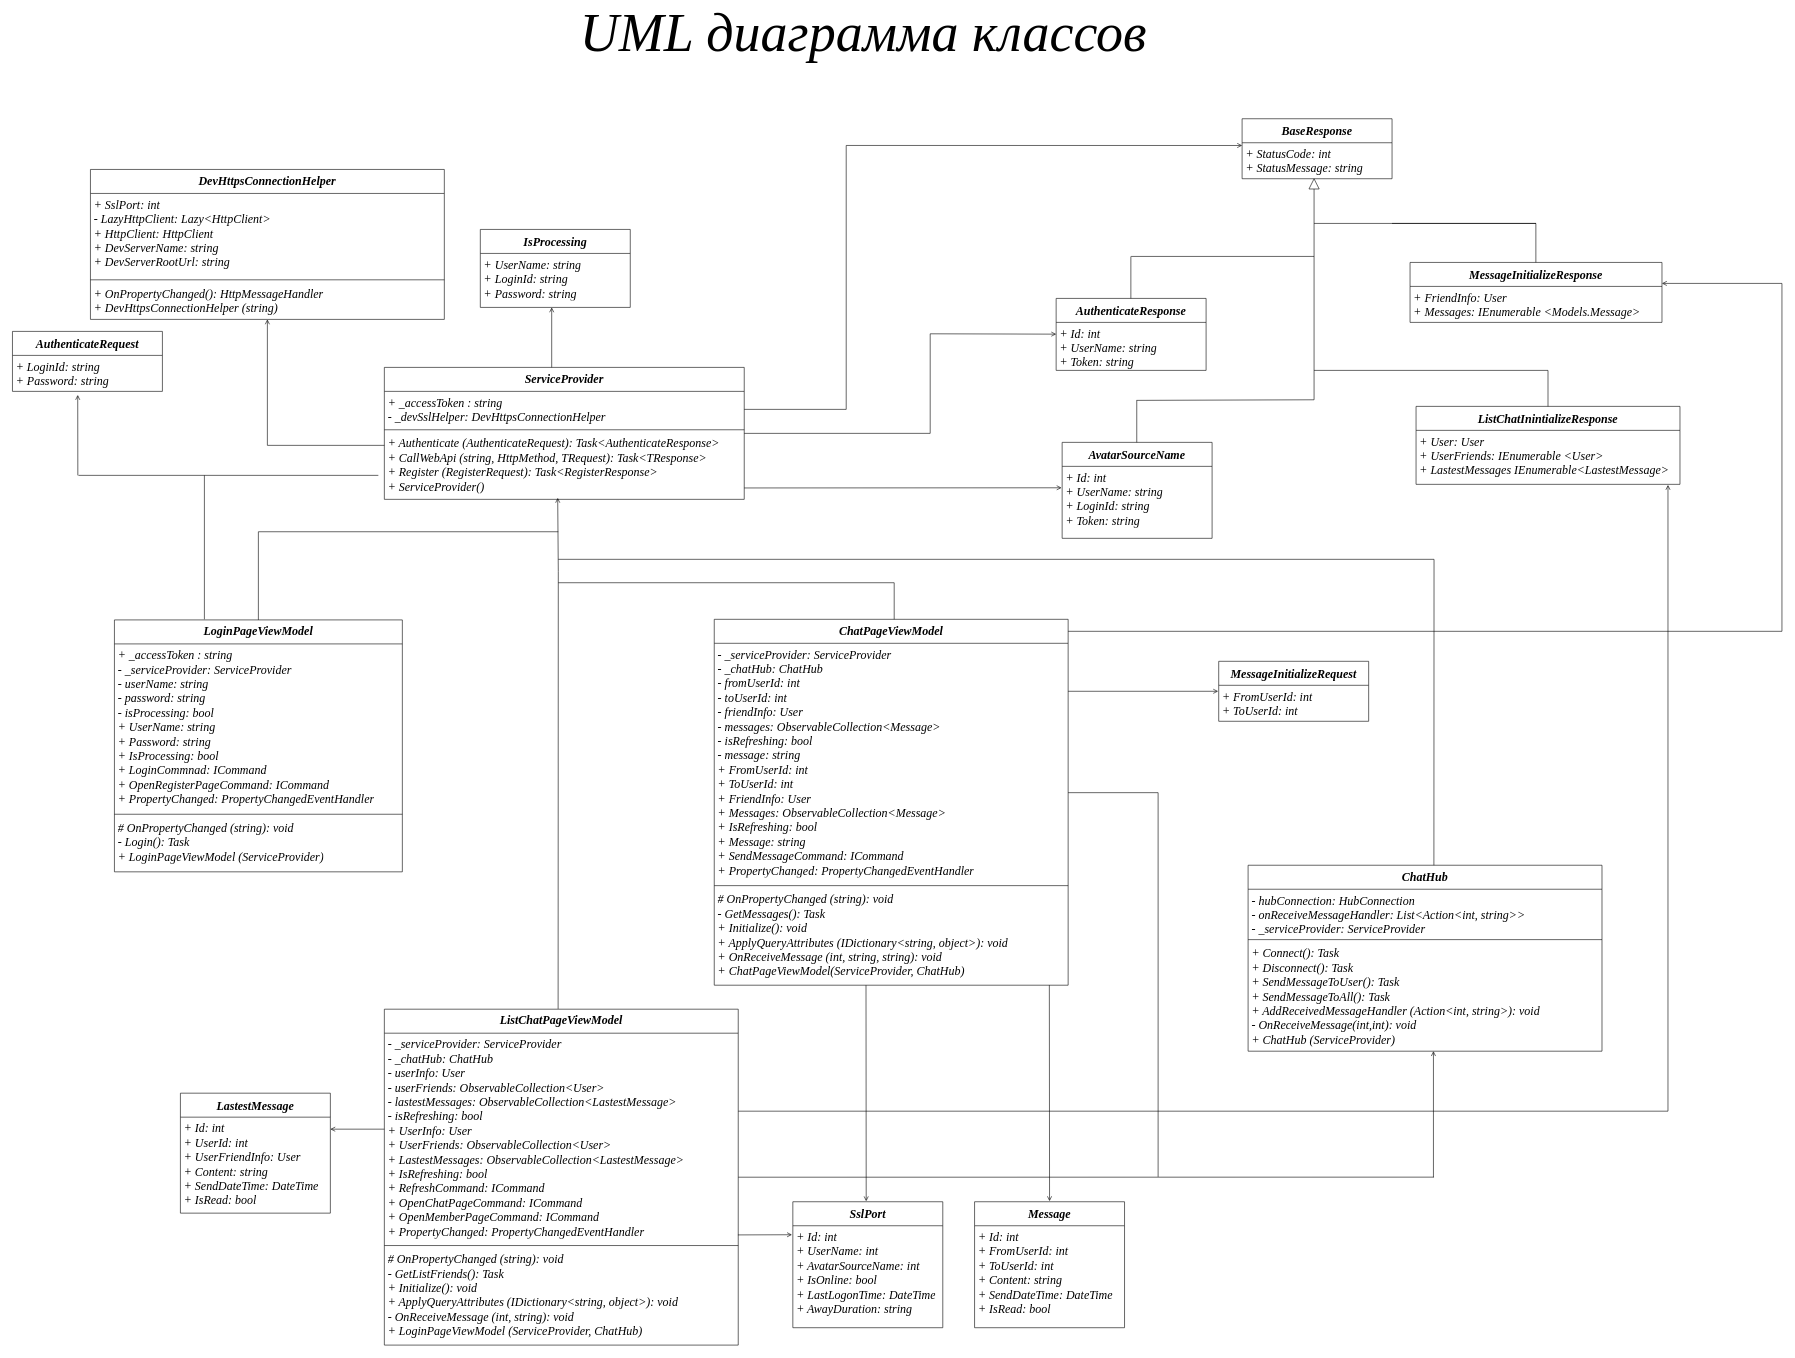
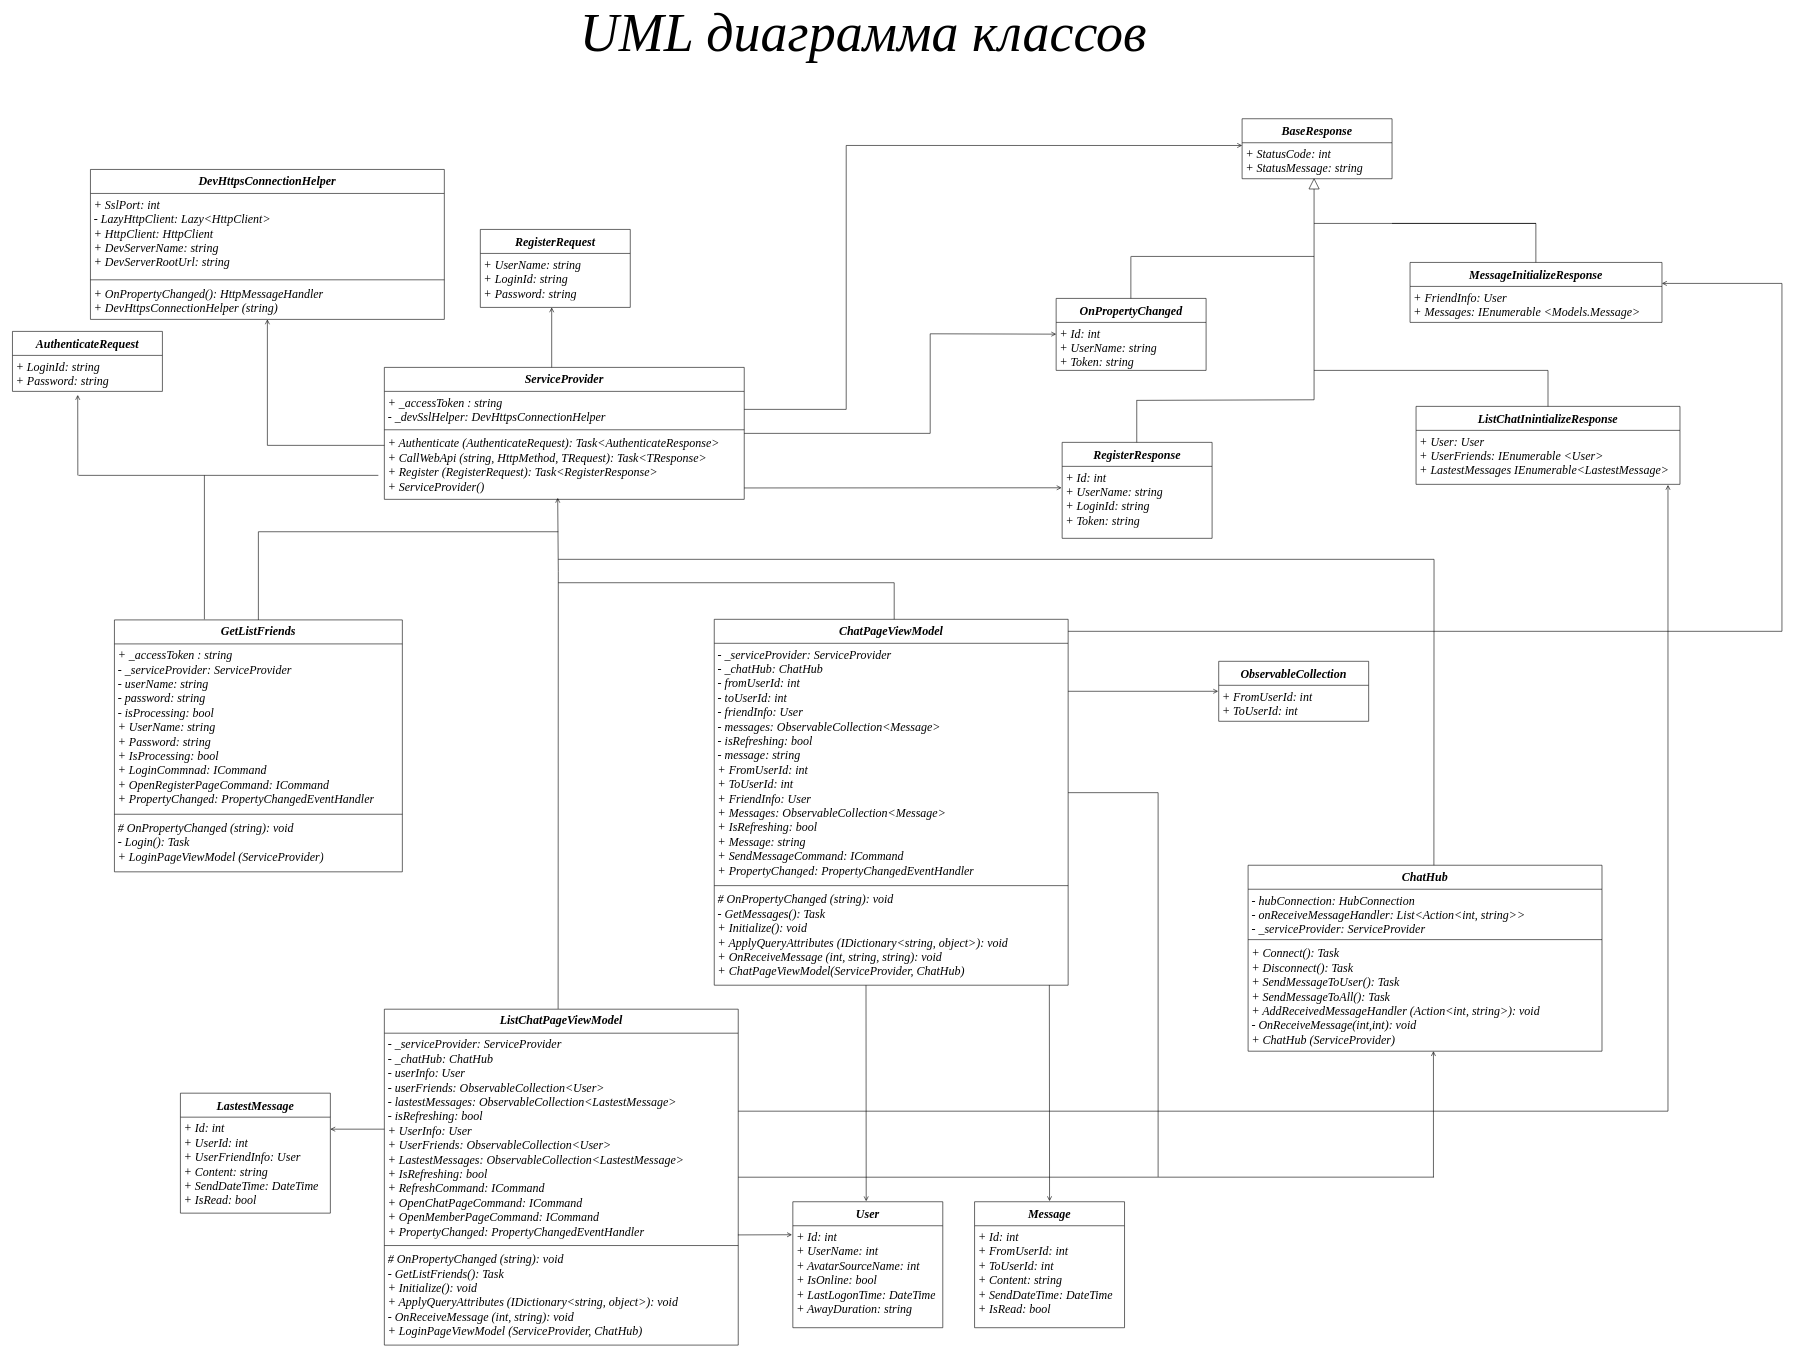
node "IsProcessing": label "IsProcessing" -> "RegisterRequest"
node "AuthenticateResponse": label "AuthenticateResponse" -> "OnPropertyChanged"
node "AvatarSourceName": label "AvatarSourceName" -> "RegisterResponse"
node "LoginPageViewModel": label "LoginPageViewModel" -> "GetListFriends"
node "MessageInitializeRequest": label "MessageInitializeRequest" -> "ObservableCollection"
node "SslPort": label "SslPort" -> "User"
